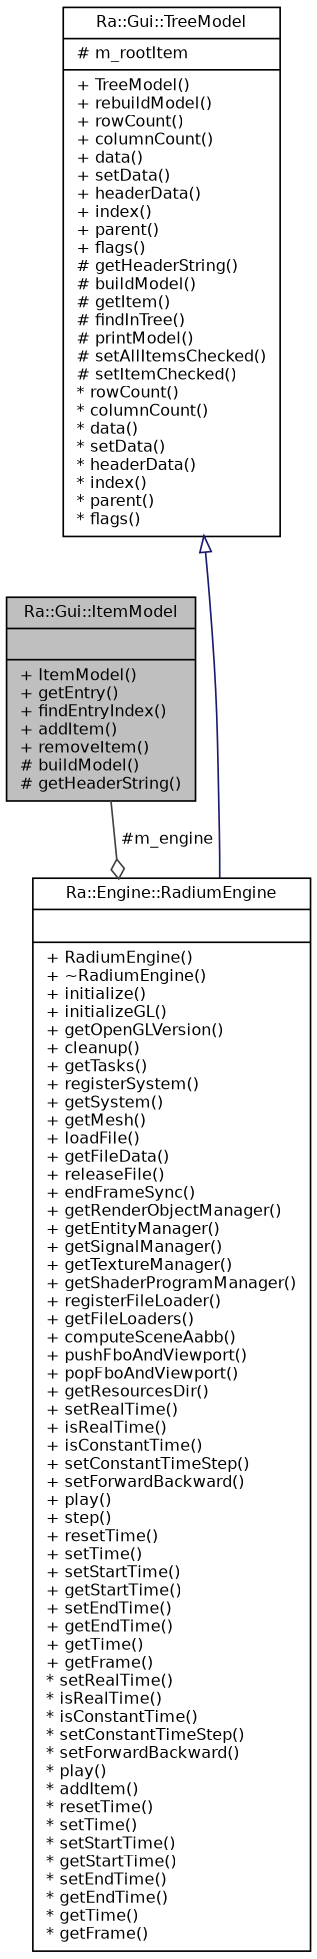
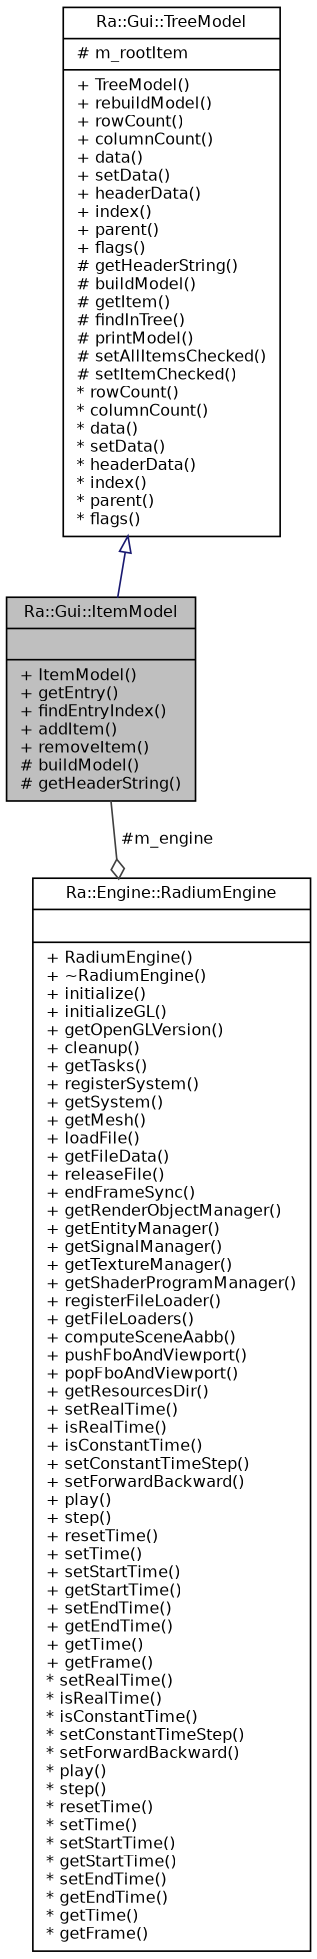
edge "Ra::Engine::RadiumEngine" -> "Ra::Gui::TreeModel": now "Ra::Gui::ItemModel" -> "Ra::Gui::TreeModel"
node "Ra::Engine::RadiumEngine": text "* addItem()" -> "* step()"
